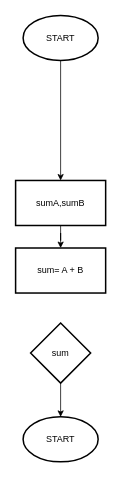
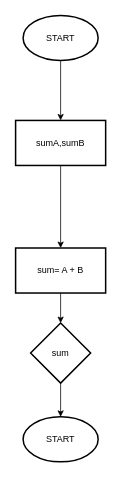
node "sumA,sumB": moved (60, 203) -> (60, 143)
edge "sum= A + B" -> "sum": added
